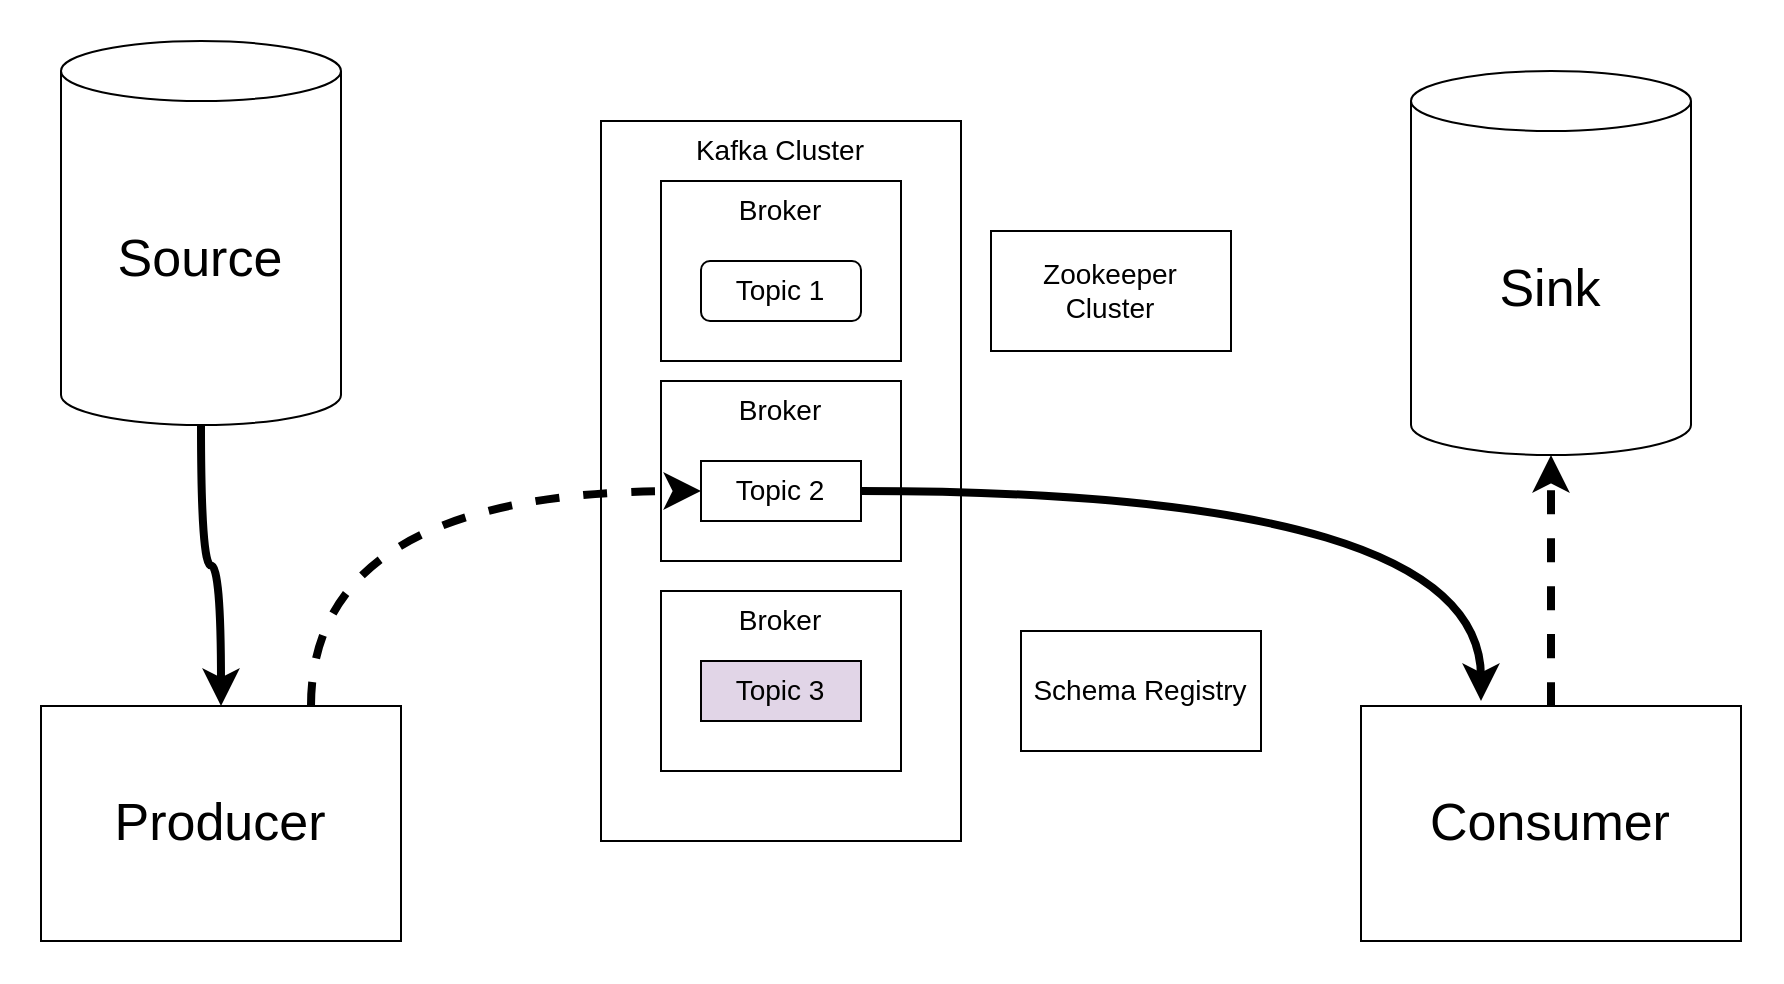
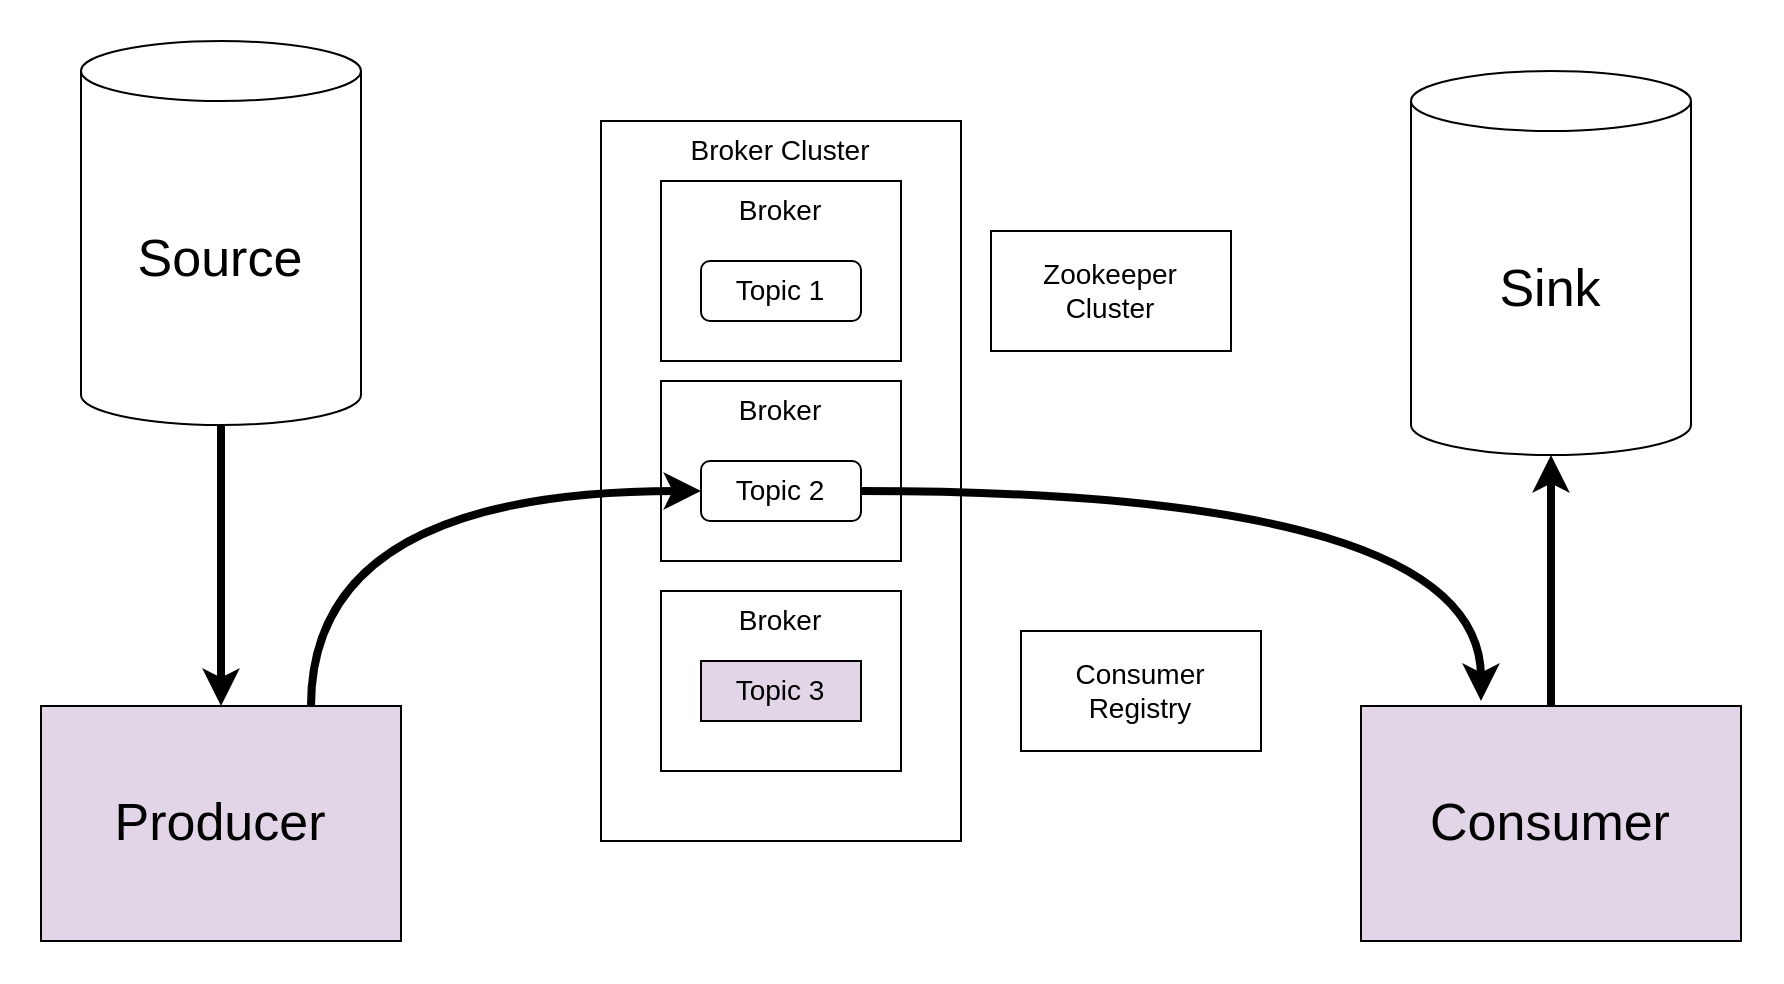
node "Kafka Cluster": label "Kafka Cluster" -> "Broker Cluster"
node "Source": moved (201, 233) -> (221, 233)
node "Topic 2": shape rectangle -> rounded rectangle
edge "Consumer" -> "Sink": style dashed -> solid
edge "Producer" -> "Topic 2": style dashed -> solid
node "Schema Registry": label "Schema Registry" -> "Consumer Registry"
node "Producer": fillcolor #ffffff -> #e1d5e7
node "Consumer": fillcolor #ffffff -> #e1d5e7
